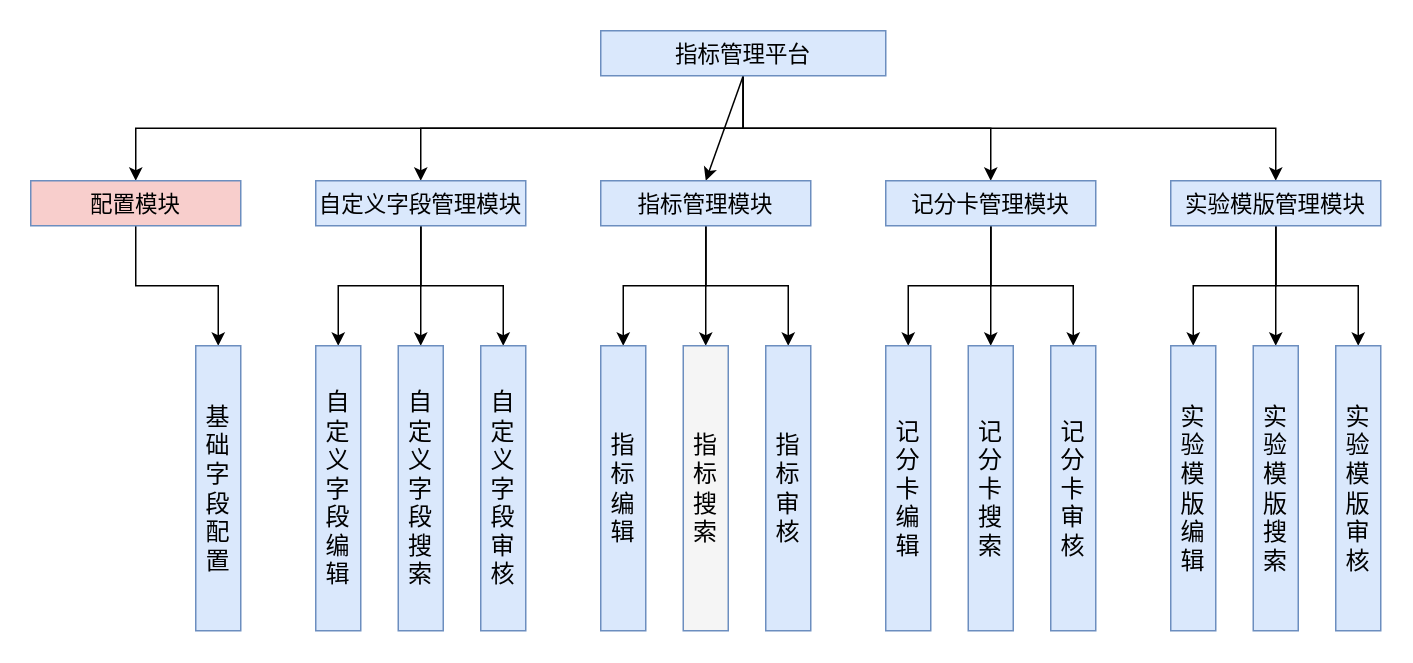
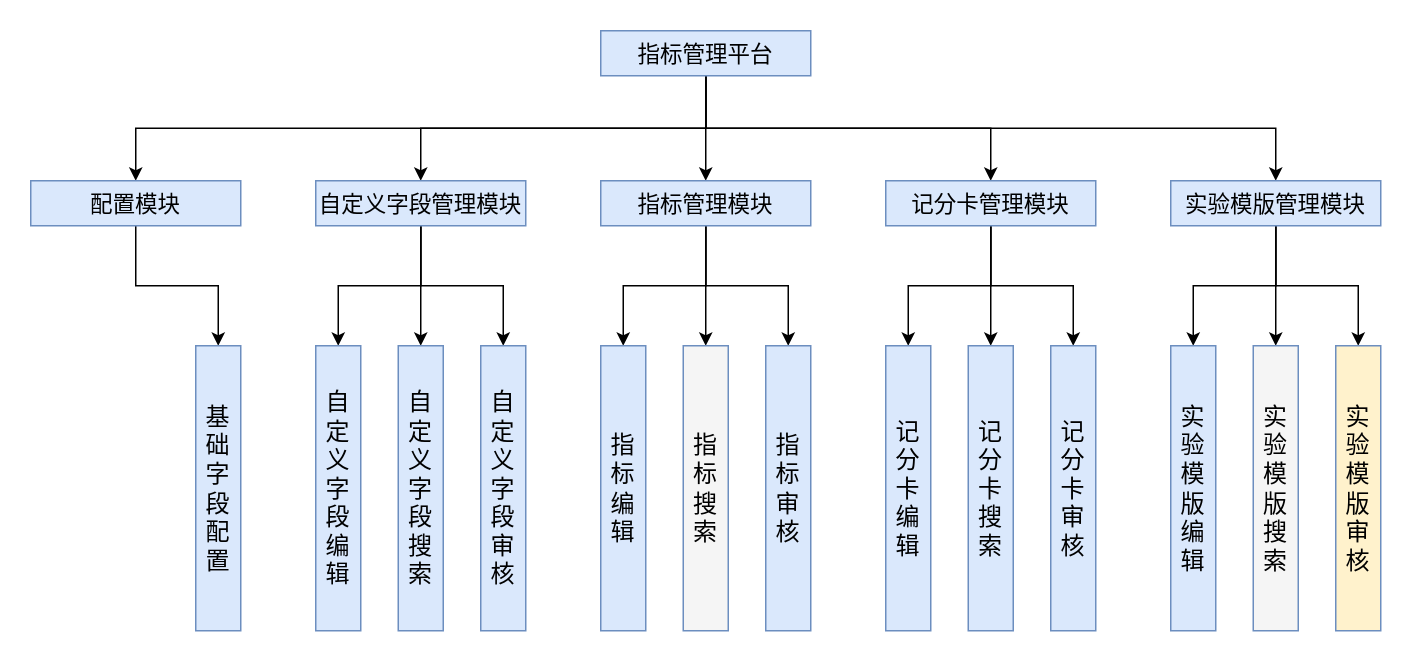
node "指标管理平台": size 285x45 -> 210x45
node "配置模块": fillcolor #f8cecc -> #dae8fc
node "实验模版搜索": fillcolor #dae8fc -> #f5f5f5
node "实验模版审核": fillcolor #dae8fc -> #fff2cc
